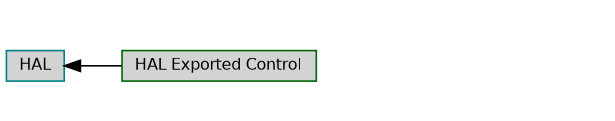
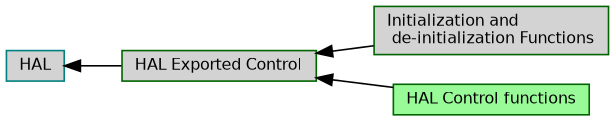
node "Initialization and de-initialization Functions": added
node "HAL Control functions": added
